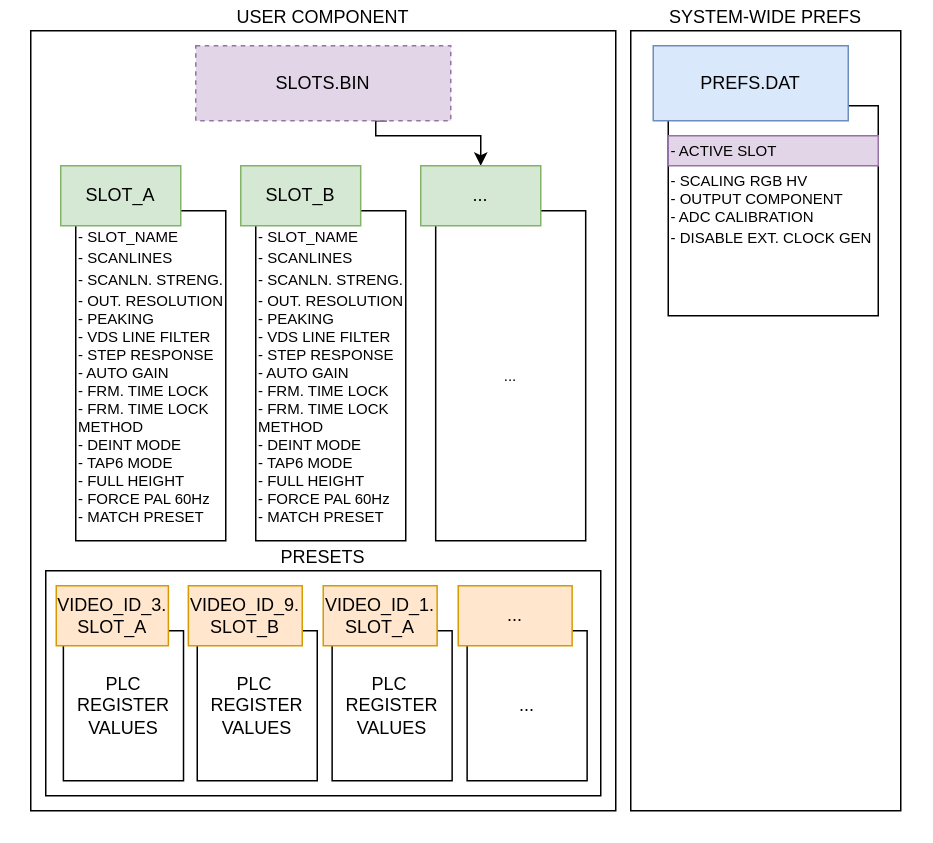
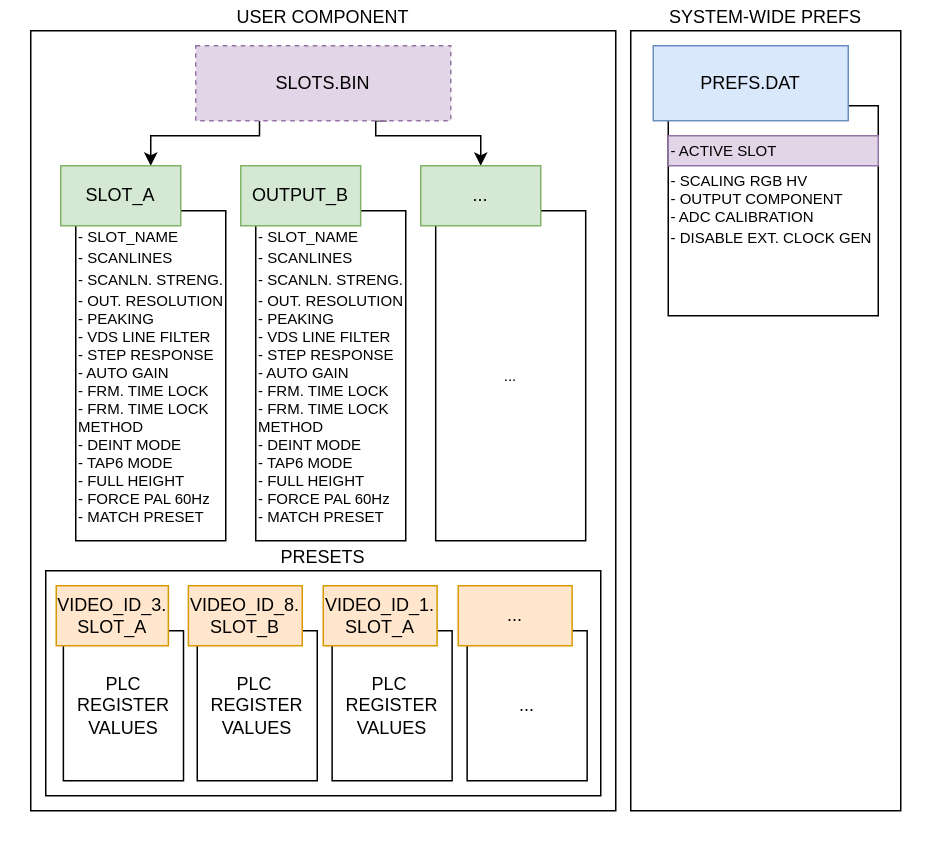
edge "SLOTS.BIN" -> "SLOT_A": added
node "SLOT_B": label "SLOT_B" -> "OUTPUT_B"
node "VIDEO_ID_9. SLOT_B": label "VIDEO_ID_9. SLOT_B" -> "VIDEO_ID_8. SLOT_B"
